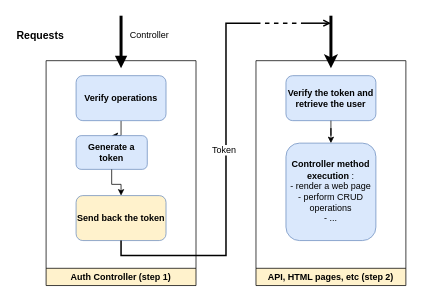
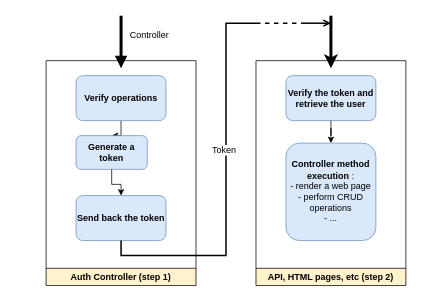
node "Requests": removed
node "Send back the token": fillcolor #fff2cc -> #dae8fc
